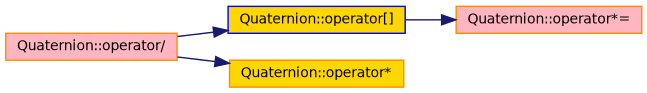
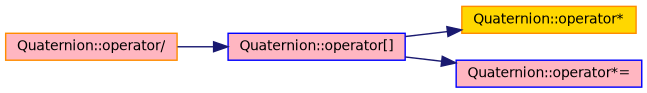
node "Quaternion::operator[]": fillcolor gold -> lightpink
node "Quaternion::operator*=": color darkorange -> blue
edge "Quaternion::operator/" -> "Quaternion::operator*": now "Quaternion::operator[]" -> "Quaternion::operator*"
